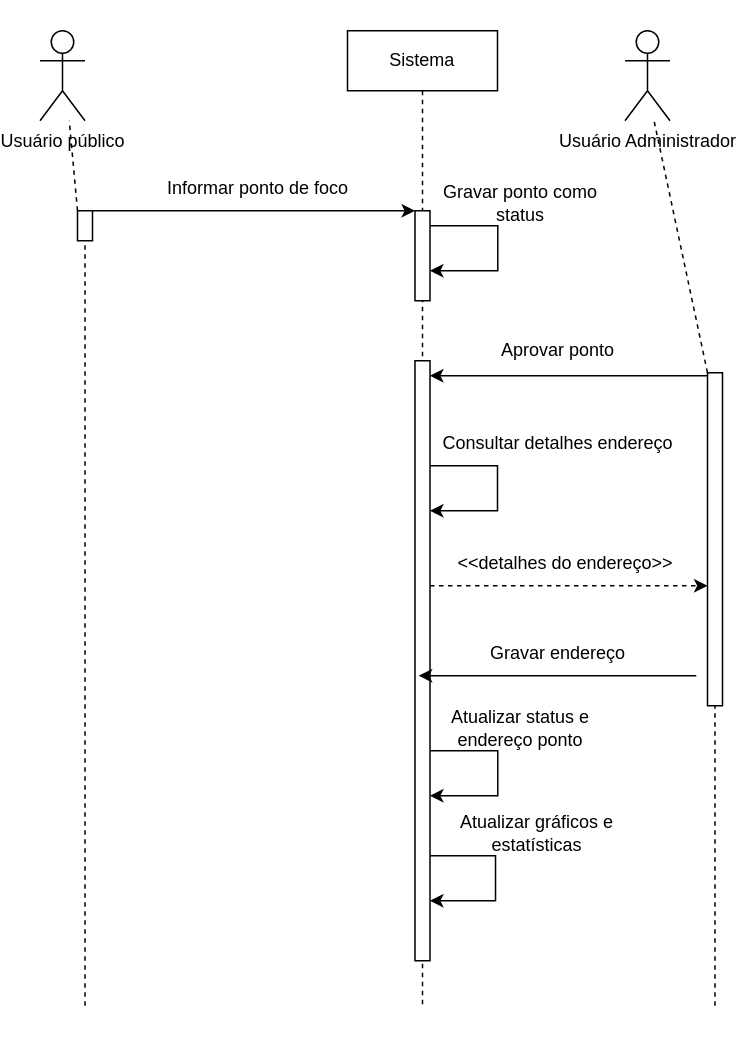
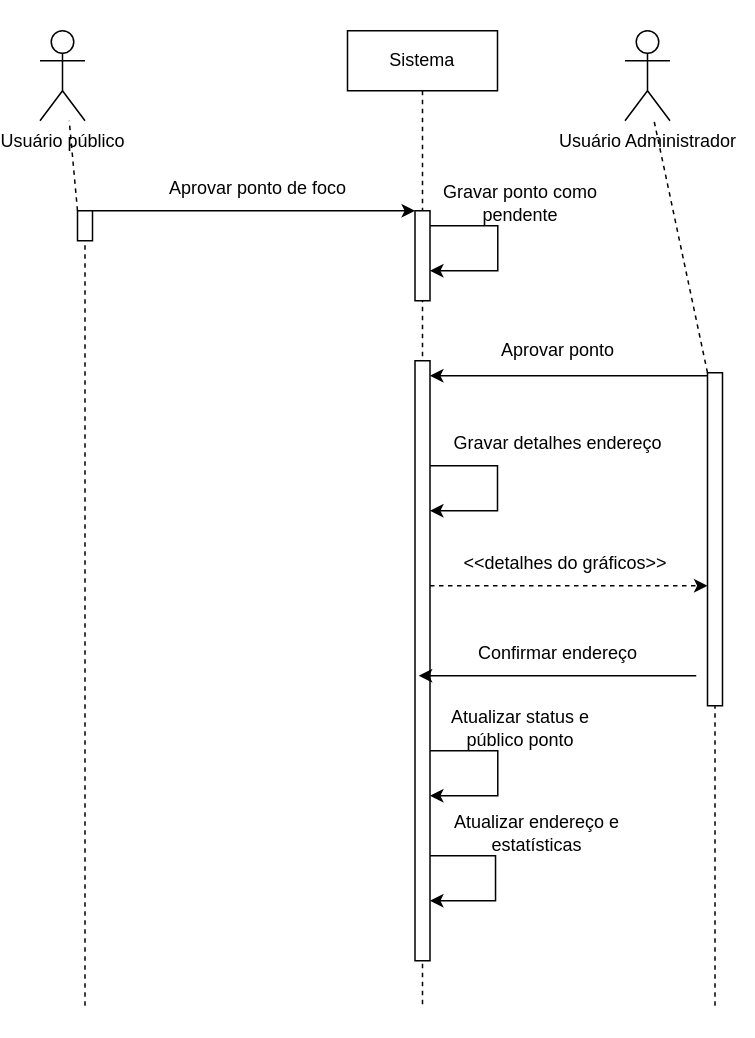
node "Informar ponto de foco": label "Informar ponto de foco" -> "Aprovar ponto de foco"
node "Gravar ponto como status": label "Gravar ponto como status" -> "Gravar ponto como pendente"
node "Consultar detalhes endereço": label "Consultar detalhes endereço" -> "Gravar detalhes endereço"
node "<<detalhes do endereço>>": label "<<detalhes do endereço>>" -> "<<detalhes do gráficos>>"
node "Gravar endereço": label "Gravar endereço" -> "Confirmar endereço"
node "Atualizar status e endereço ponto": label "Atualizar status e endereço ponto" -> "Atualizar status e público ponto"
node "Atualizar gráficos e estatísticas": label "Atualizar gráficos e estatísticas" -> "Atualizar endereço e estatísticas"
